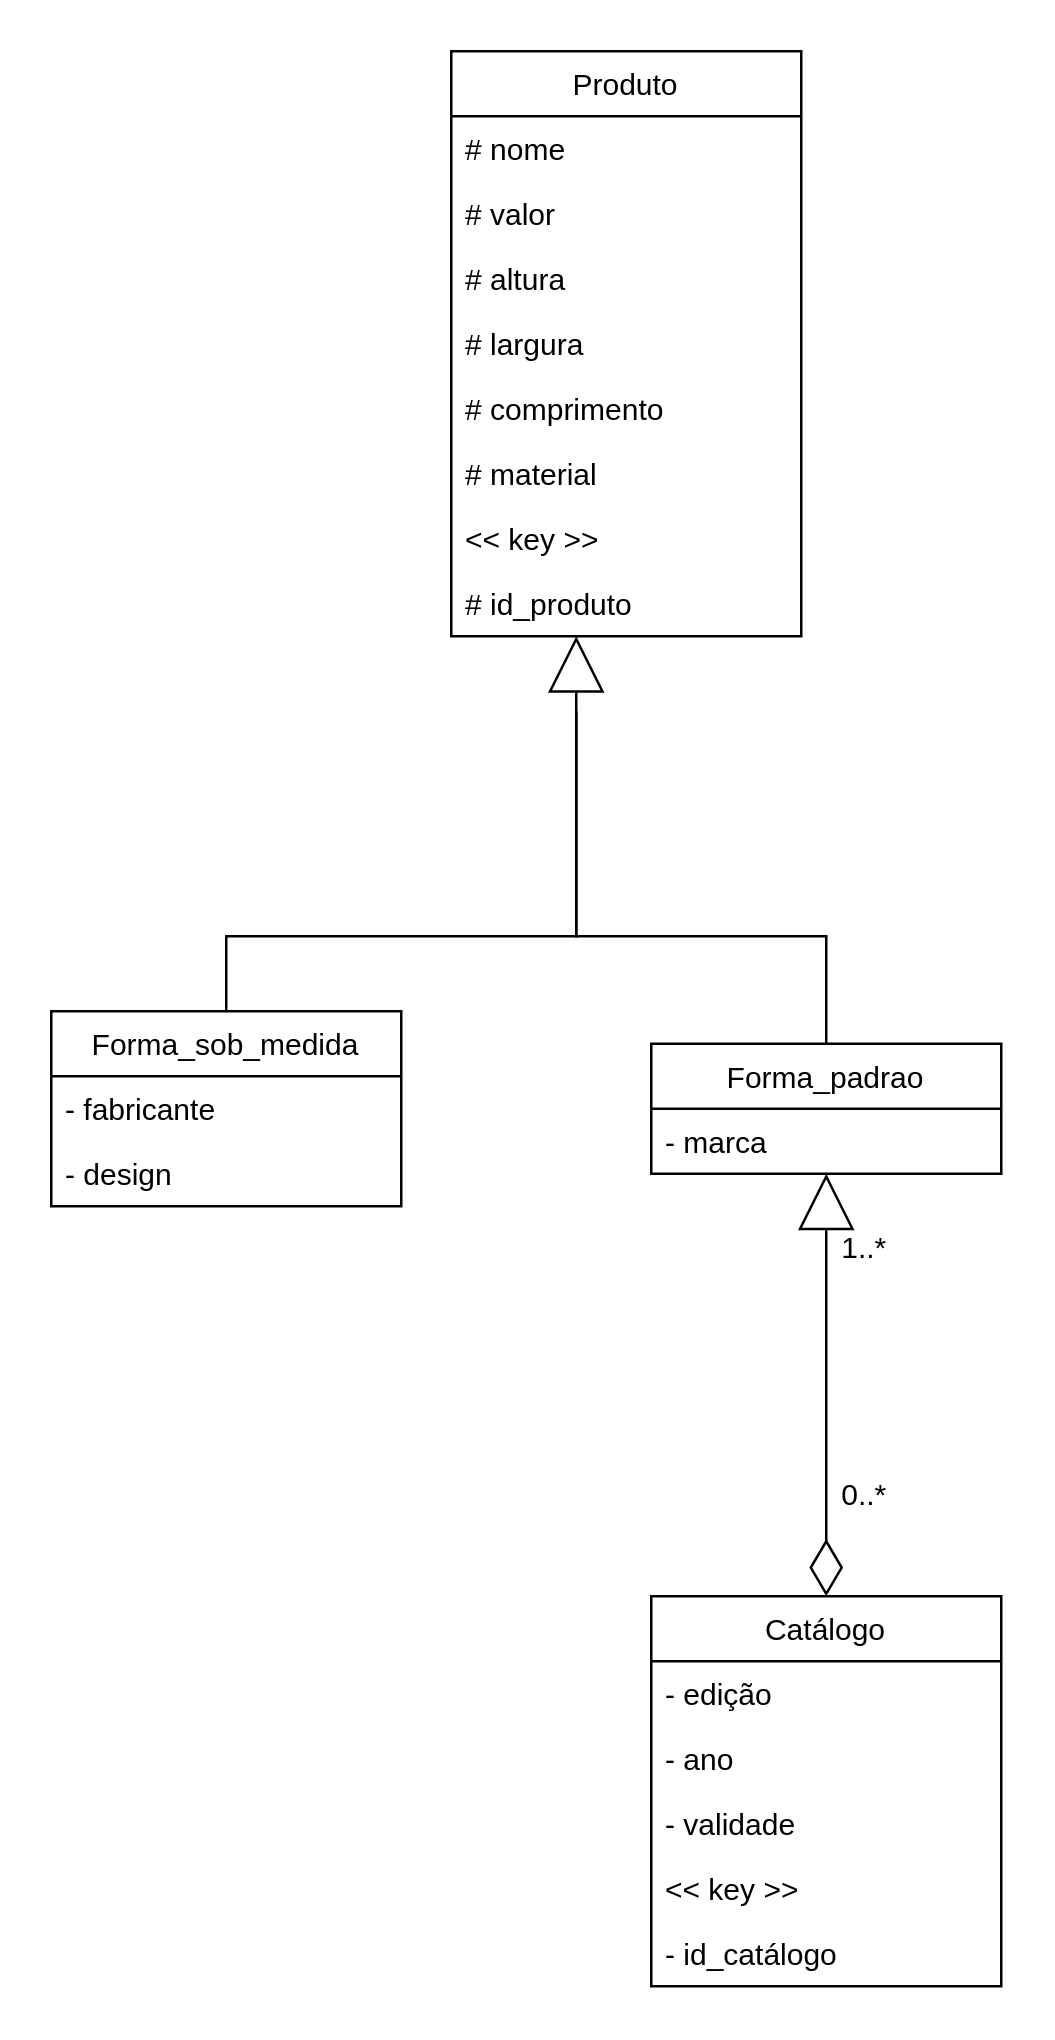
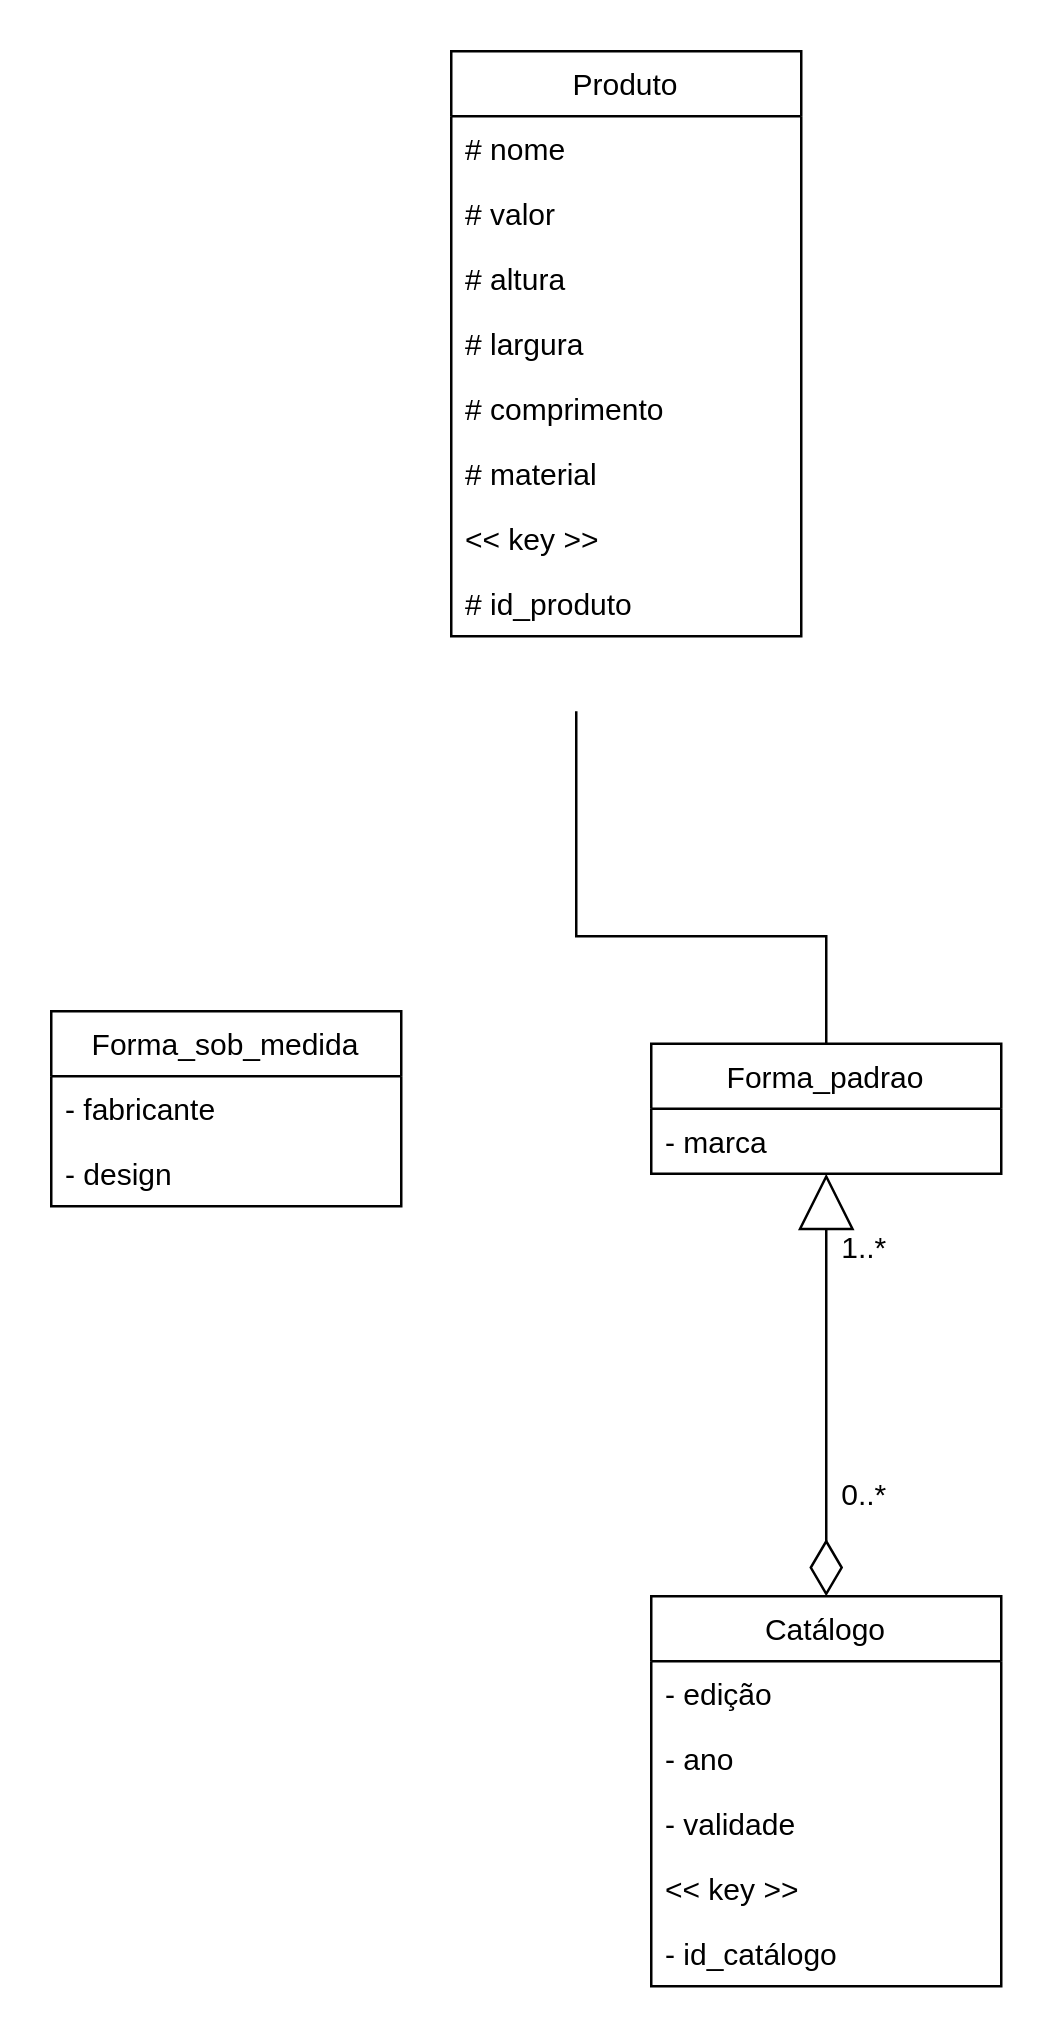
edge "Forma_sob_medida" -> "Produto": removed
